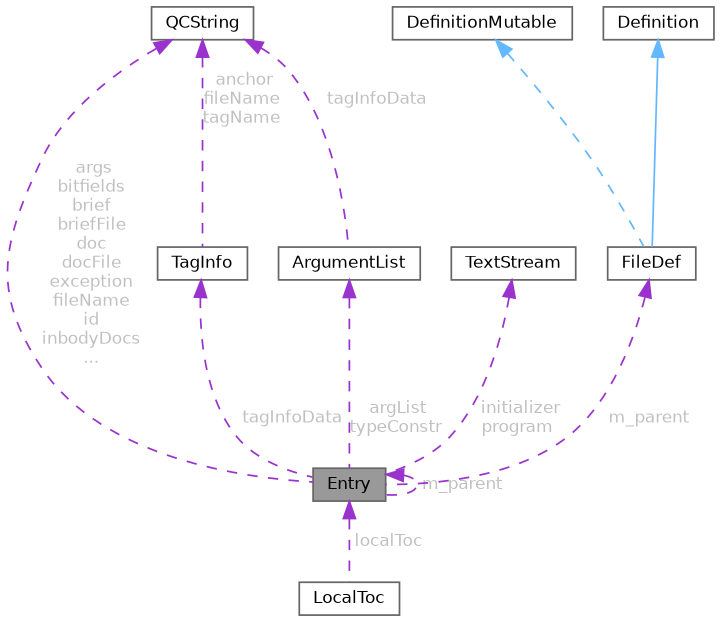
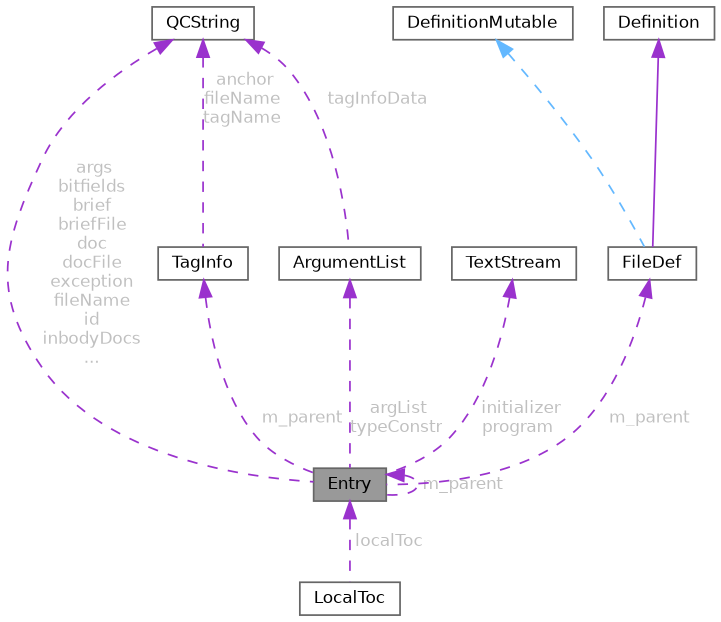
edge "FileDef" -> "Definition": color steelblue1 -> darkorchid3
edge "Entry" -> "TagInfo": label " tagInfoData" -> " m_parent"
